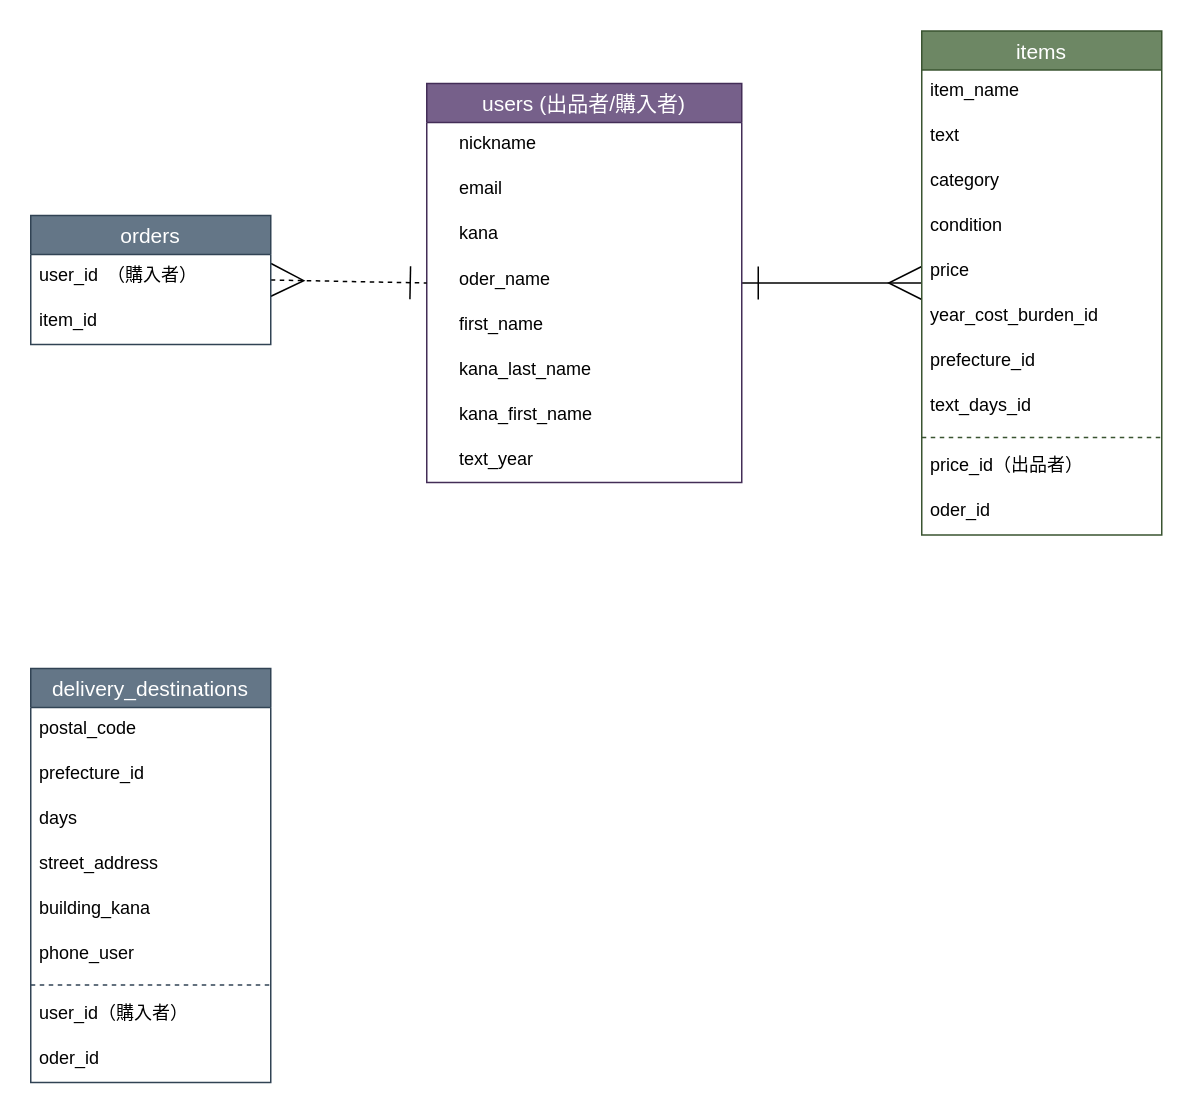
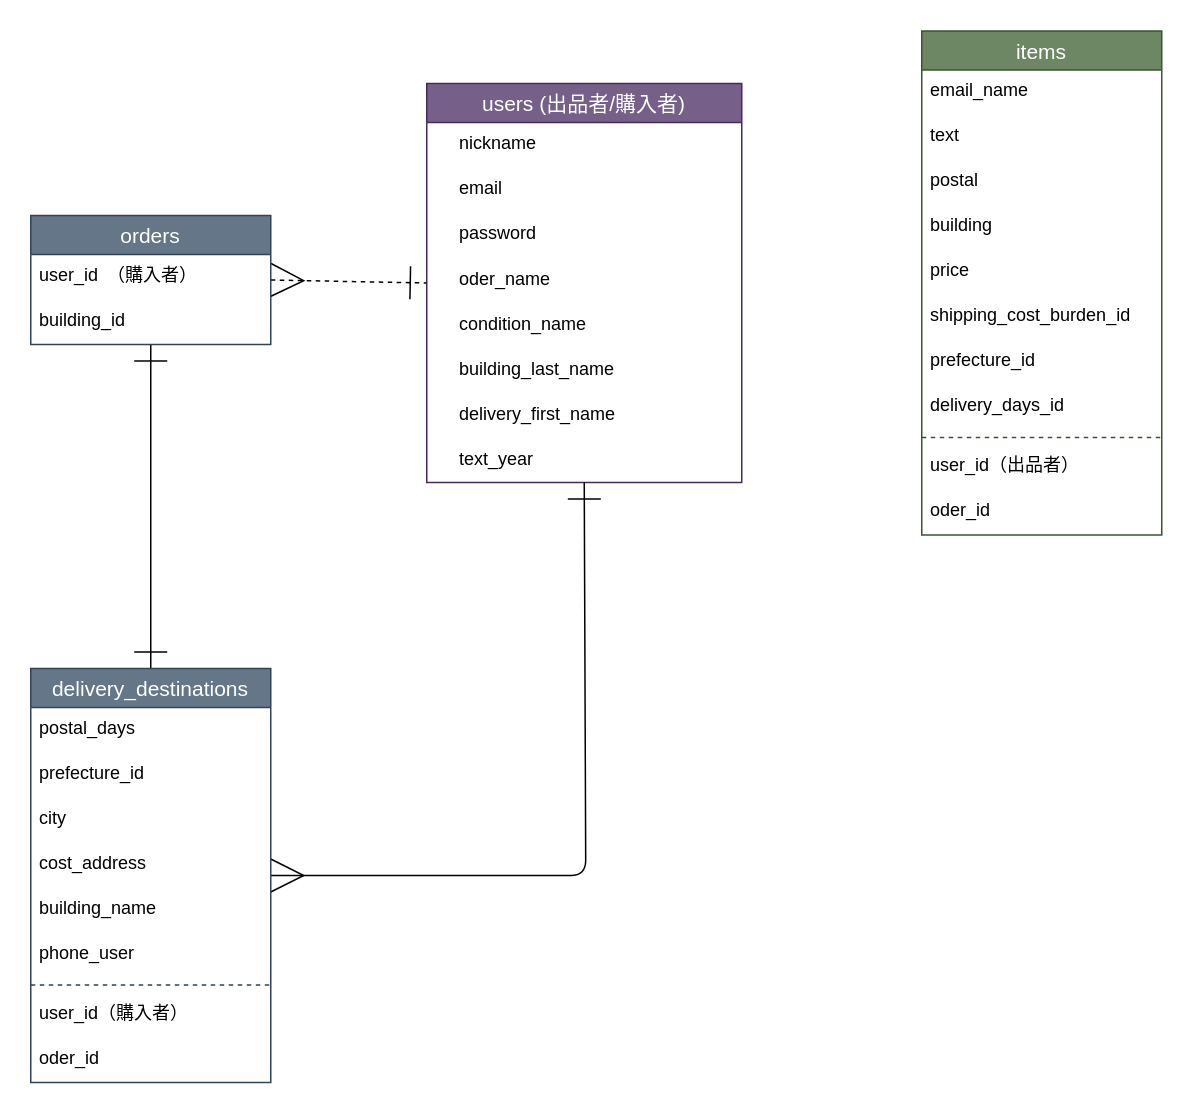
node "item_name": label "item_name" -> "email_name"
node "category": label "category" -> "postal"
node "condition": label "condition" -> "building"
node "kana": label "kana" -> "password"
edge "users (出品者/購入者)" -- "items": removed
node "year_cost_burden_id": label "year_cost_burden_id" -> "shipping_cost_burden_id"
node "item_id": label "item_id" -> "building_id"
node "first_name": label "first_name" -> "condition_name"
node "kana_last_name": label "kana_last_name" -> "building_last_name"
node "text_days_id": label "text_days_id" -> "delivery_days_id"
node "kana_first_name": label "kana_first_name" -> "delivery_first_name"
node "price_id（出品者）": label "price_id（出品者）" -> "user_id（出品者）"
edge "orders" -- "delivery_destinations": added
node "postal_code": label "postal_code" -> "postal_days"
node "days": label "days" -> "city"
edge "users (出品者/購入者)" -- "delivery_destinations": added
node "street_address": label "street_address" -> "cost_address"
node "building_kana": label "building_kana" -> "building_name"
